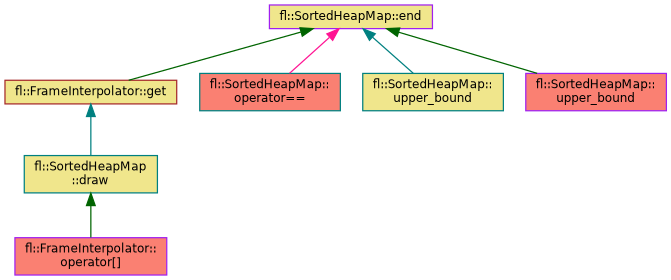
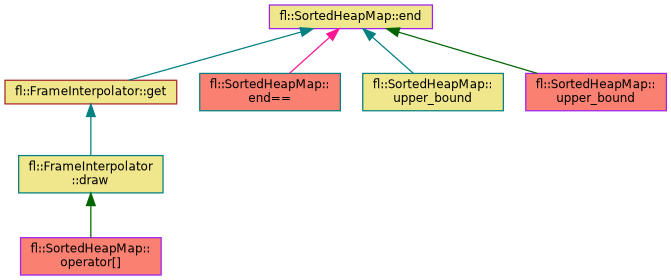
edge "fl::FrameInterpolator::get" -> "fl::SortedHeapMap::end": color darkgreen -> teal
node "fl::SortedHeapMap:: operator==": label "fl::SortedHeapMap:: operator==" -> "fl::SortedHeapMap:: end=="
node "fl::SortedHeapMap ::draw": label "fl::SortedHeapMap ::draw" -> "fl::FrameInterpolator ::draw"
node "fl::FrameInterpolator:: operator[]": label "fl::FrameInterpolator:: operator[]" -> "fl::SortedHeapMap:: operator[]"
